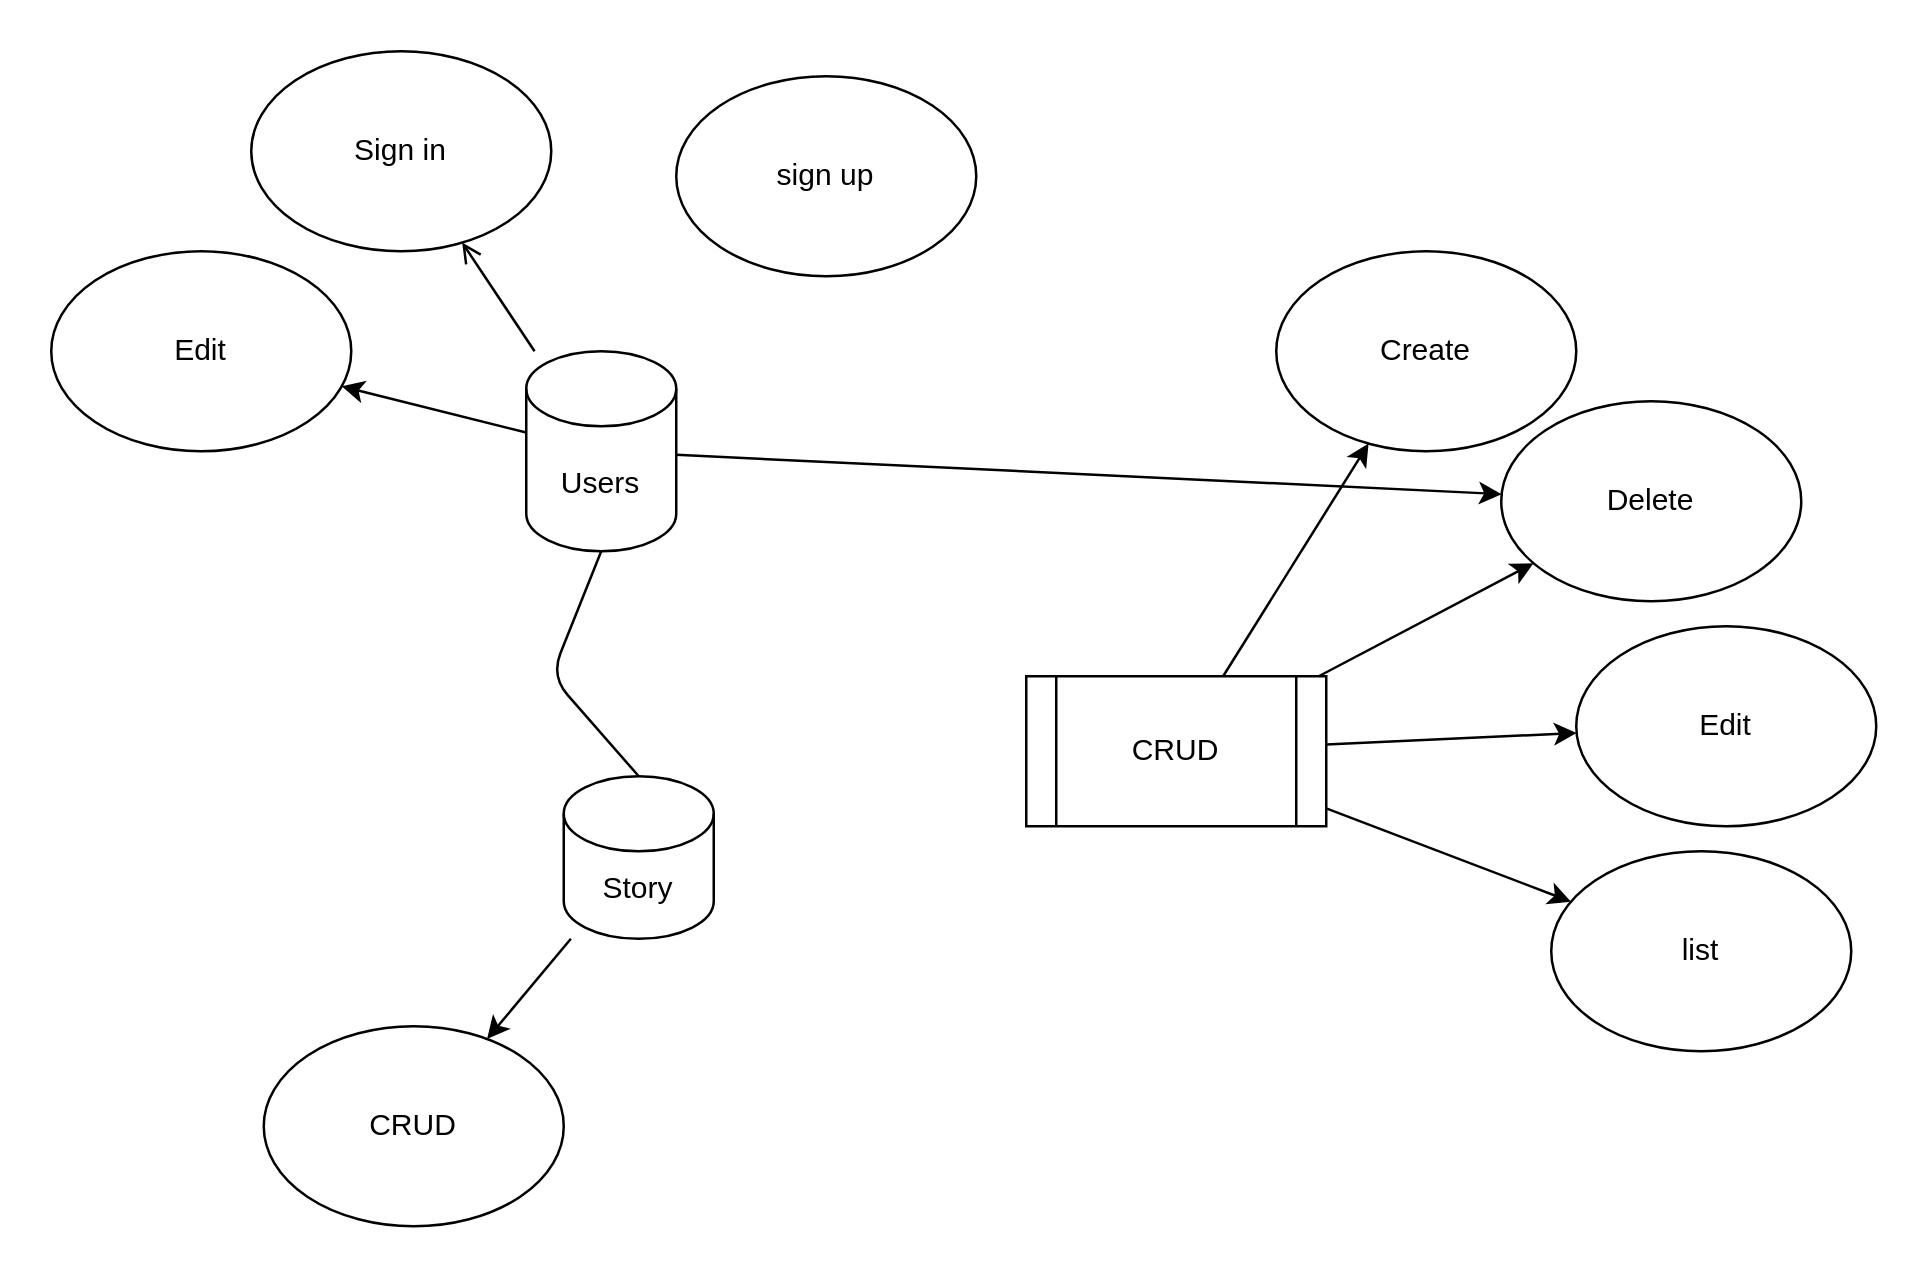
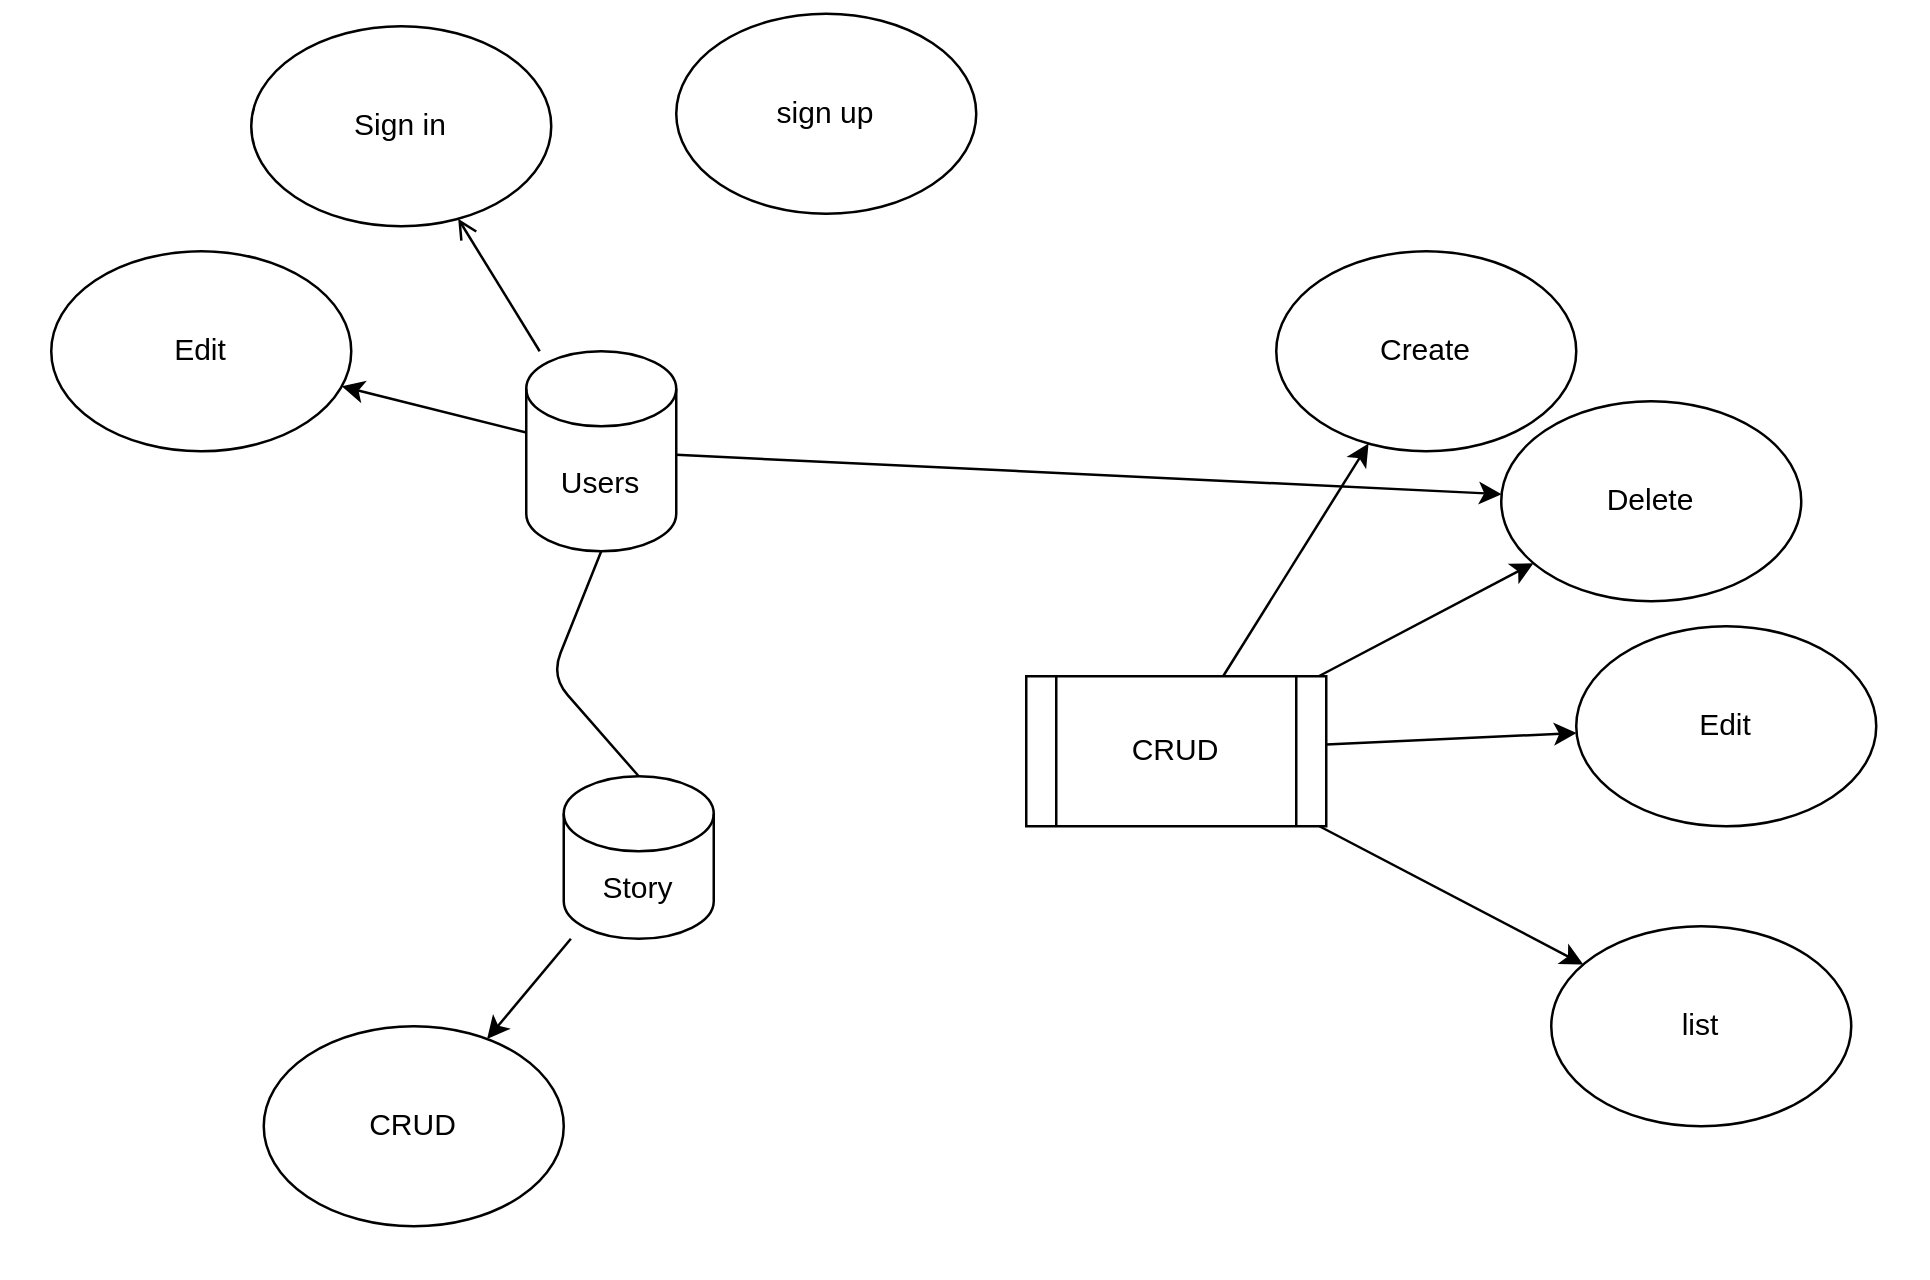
node "Sign in": moved (401, 151) -> (401, 126)
node "sign up": moved (826, 176) -> (826, 114)
node "list": moved (1701, 951) -> (1701, 1026)
